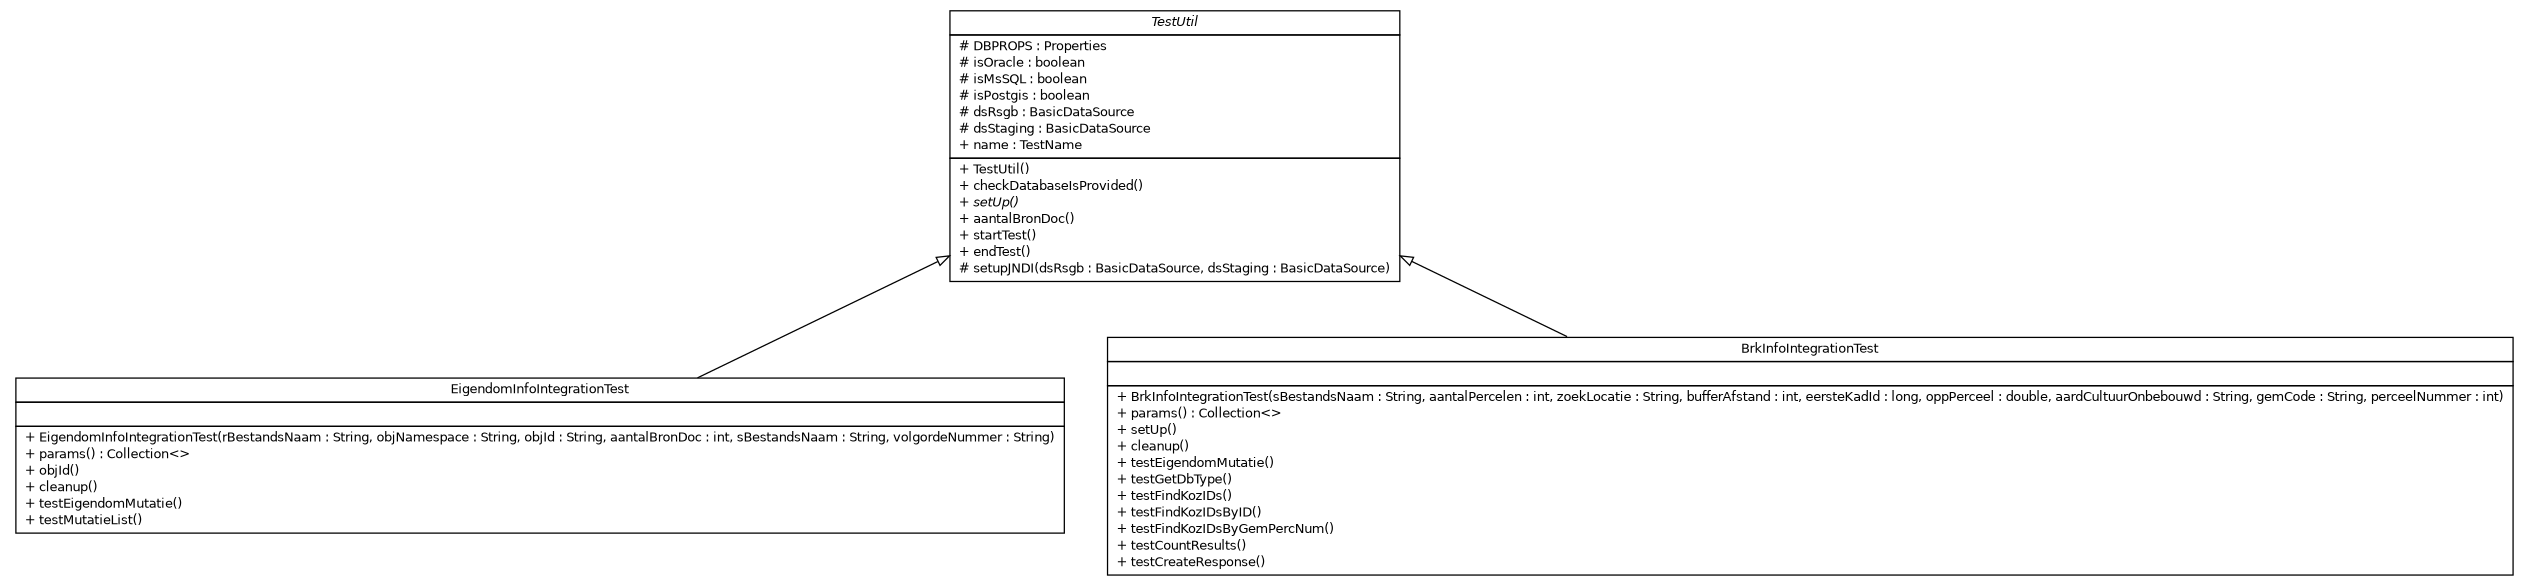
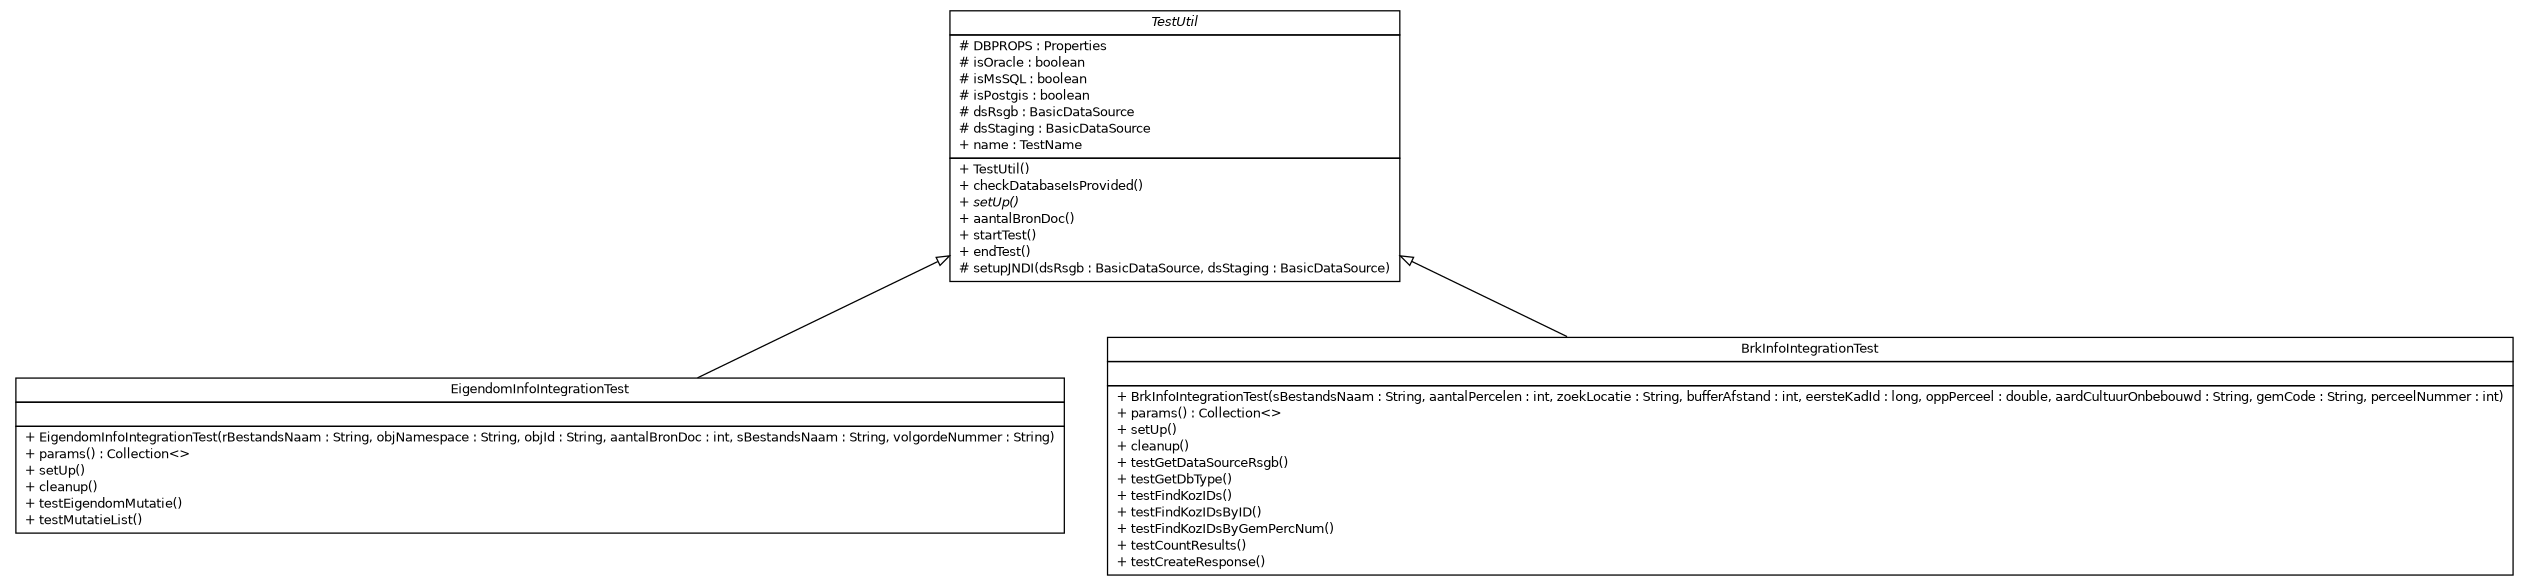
node "BrkInfoIntegrationTest": text "+ testEigendomMutatie()" -> "+ testGetDataSourceRsgb()"
node "EigendomInfoIntegrationTest": text "+ objId()" -> "+ setUp()"
